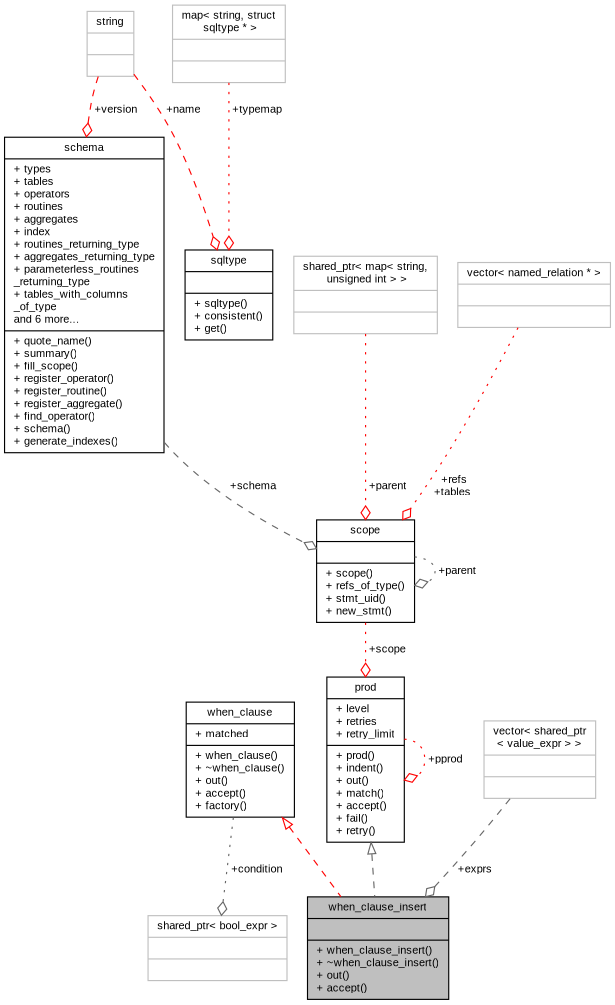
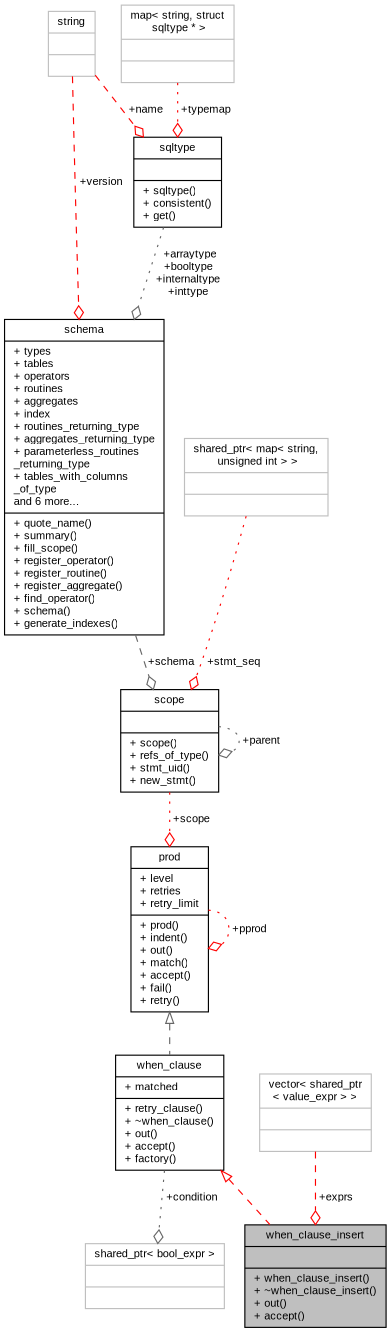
edge "sqltype" -> "schema": added, label "+arraytype +booltype +internaltype +inttype"
node "vector< named_relation * >": removed
edge "shared_ptr< map< string," -> "scope": label " +parent" -> " +stmt_seq"
node "when_clause": text "+ when_clause()" -> "+ retry_clause()"
edge "vector< shared_ptr" -> "when_clause_insert": color gray40 -> red
edge "when_clause_insert" -> "prod": now "when_clause" -> "prod"
